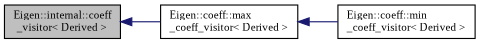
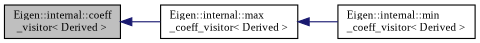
node "Eigen::coeff::max _coeff_visitor< Derived >": label "Eigen::coeff::max _coeff_visitor< Derived >" -> "Eigen::internal::max _coeff_visitor< Derived >"
node "Eigen::coeff::min _coeff_visitor< Derived >": label "Eigen::coeff::min _coeff_visitor< Derived >" -> "Eigen::internal::min _coeff_visitor< Derived >"
